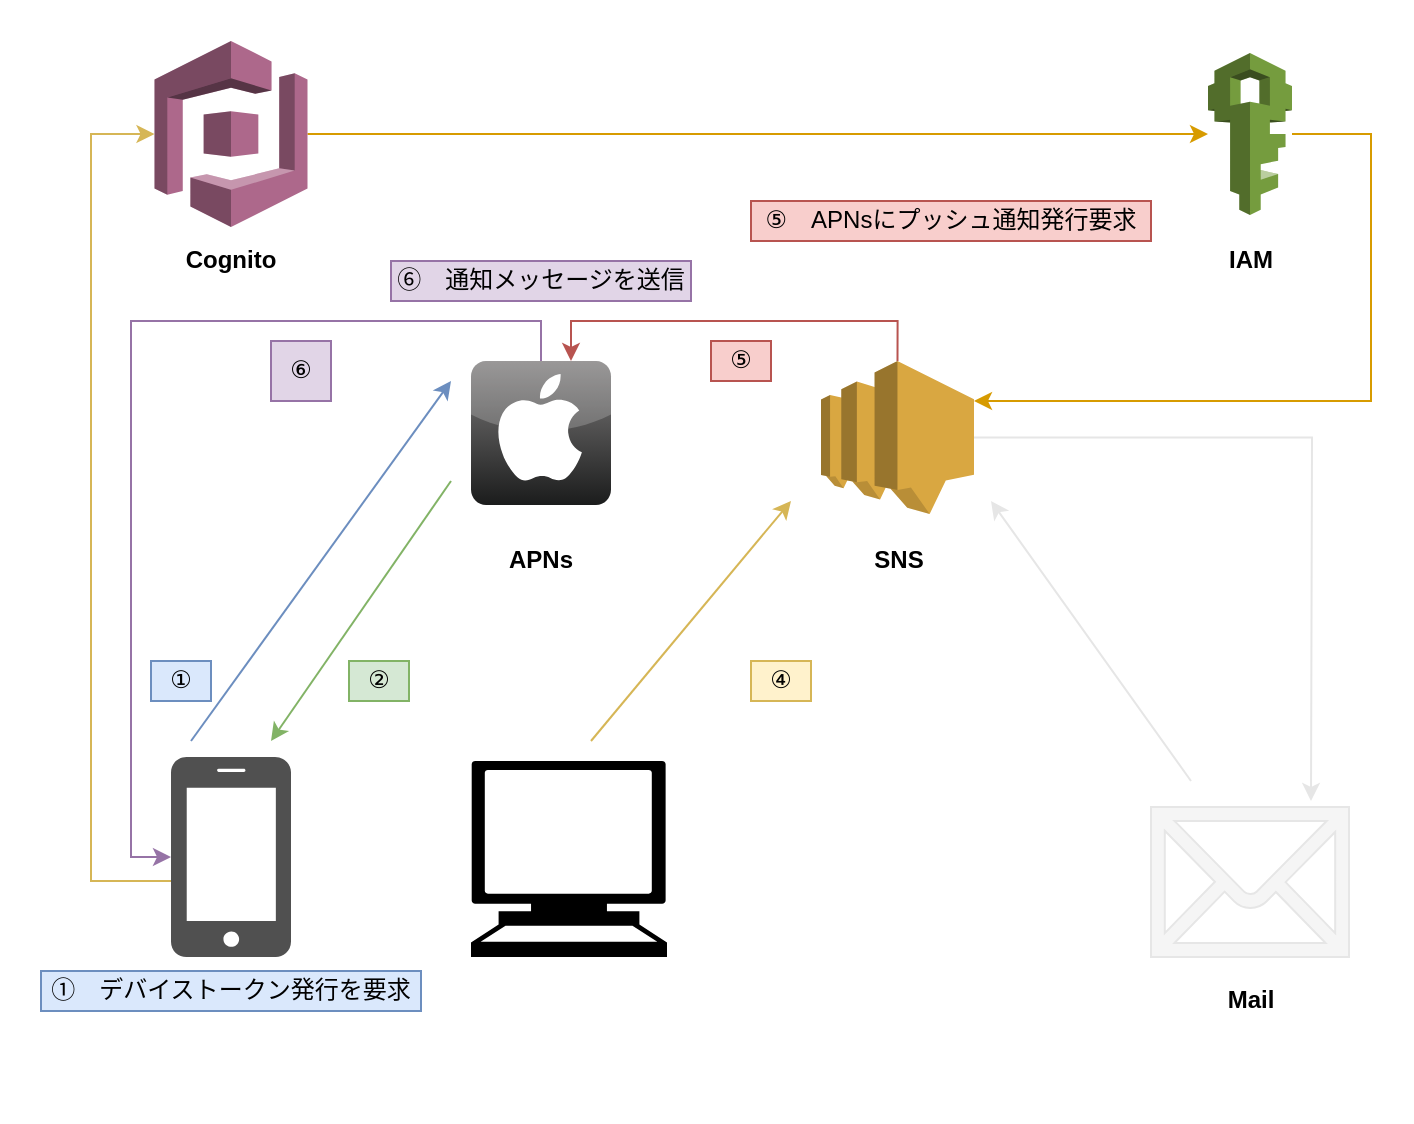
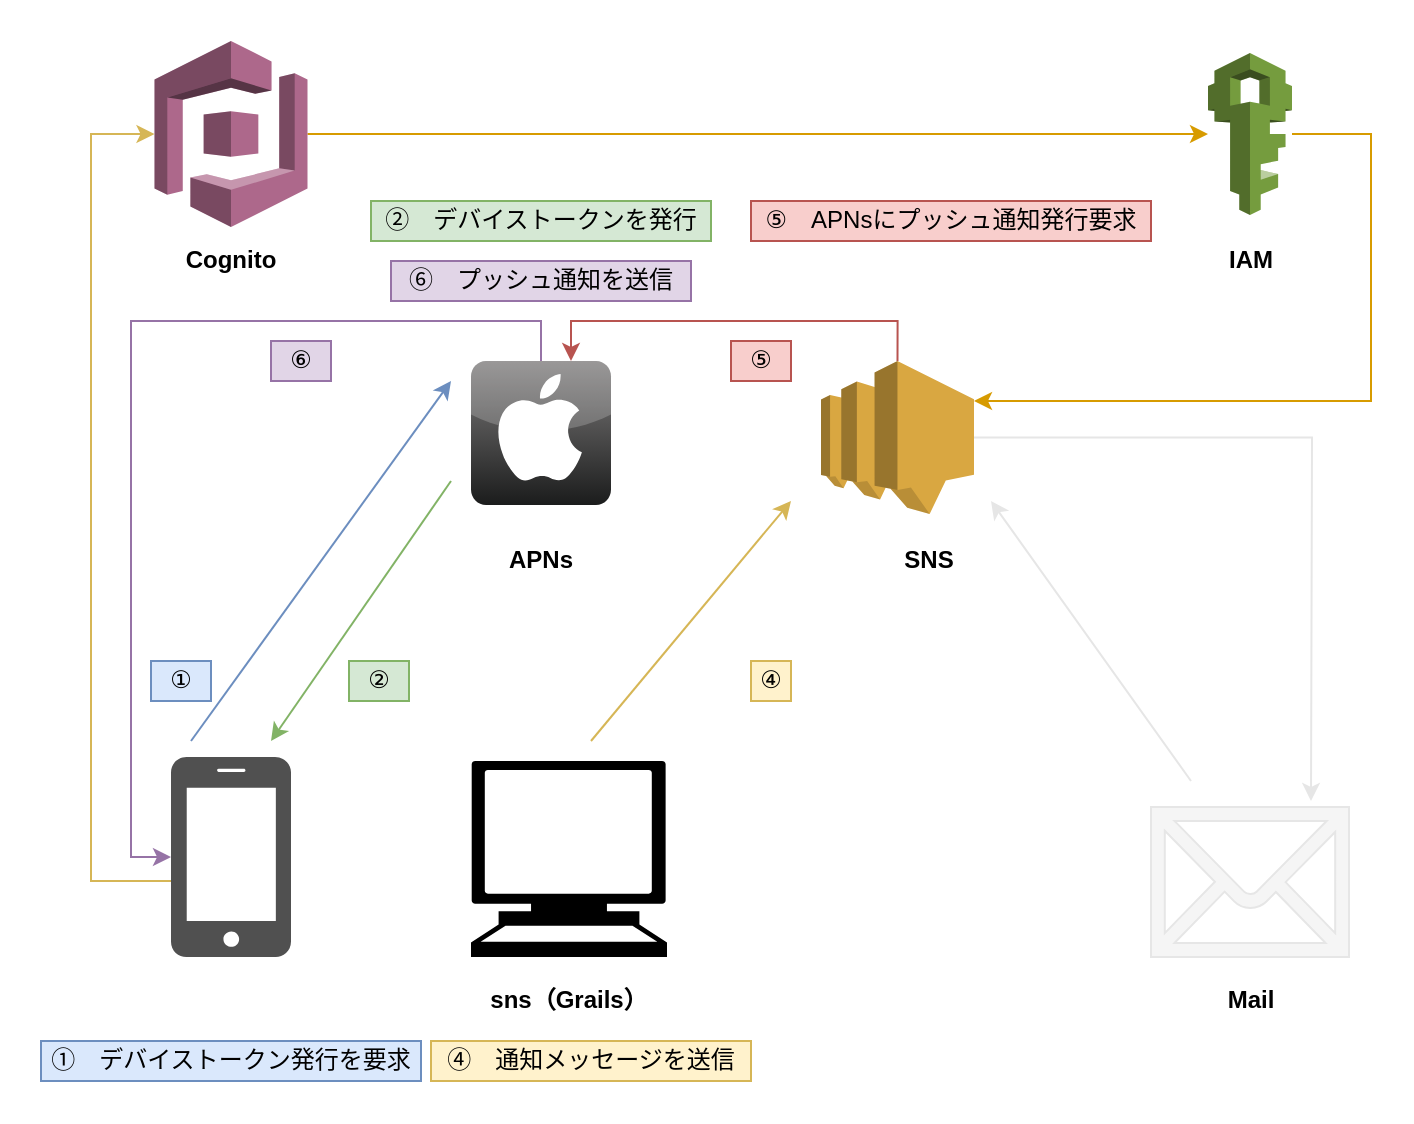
node "② デバイストークンを発行": added
node "⑥ 通知メッセージを送信": label "⑥ 通知メッセージを送信" -> "⑥ プッシュ通知を送信"
node "⑤": moved (741, 361) -> (761, 361)
node "⑥": size 60x60 -> 60x40
node "SNS": moved (899, 561) -> (929, 561)
node "④": size 60x40 -> 40x40
node "① デバイストークン発行を要求": moved (231, 991) -> (231, 1061)
node "sns（Grails）": added
node "④ 通知メッセージを送信": added
